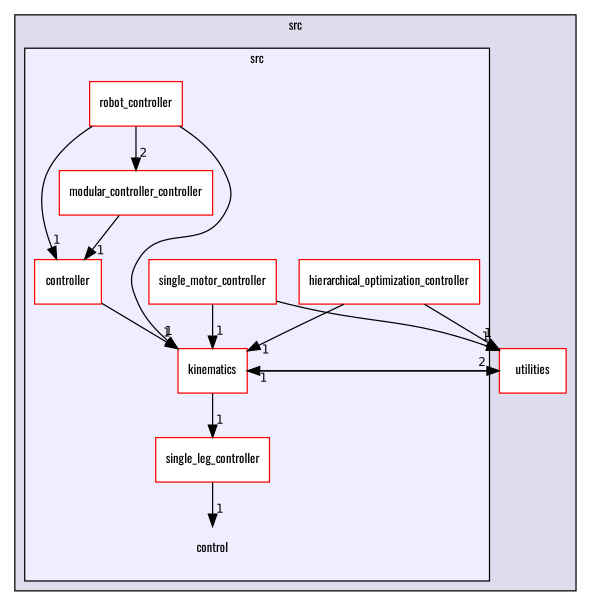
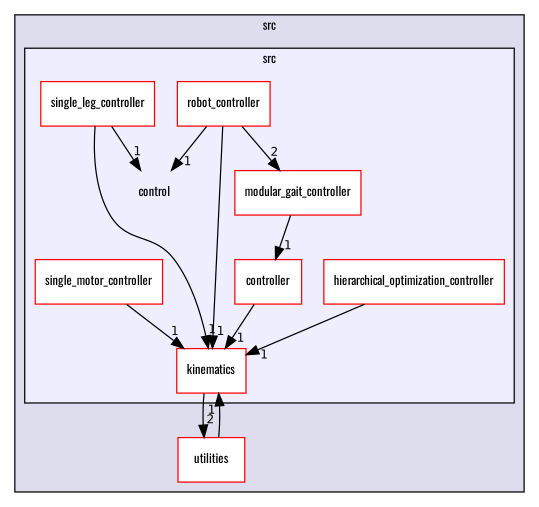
edge "robot_controller" -> "controller": now "robot_controller" -> "control"
node "modular_controller_controller": label "modular_controller_controller" -> "modular_gait_controller"
edge "single_motor_controller" -> "utilities": removed
edge "hierarchical_optimization_controller" -> "utilities": removed
edge "kinematics" -> "single_leg_controller": reversed
